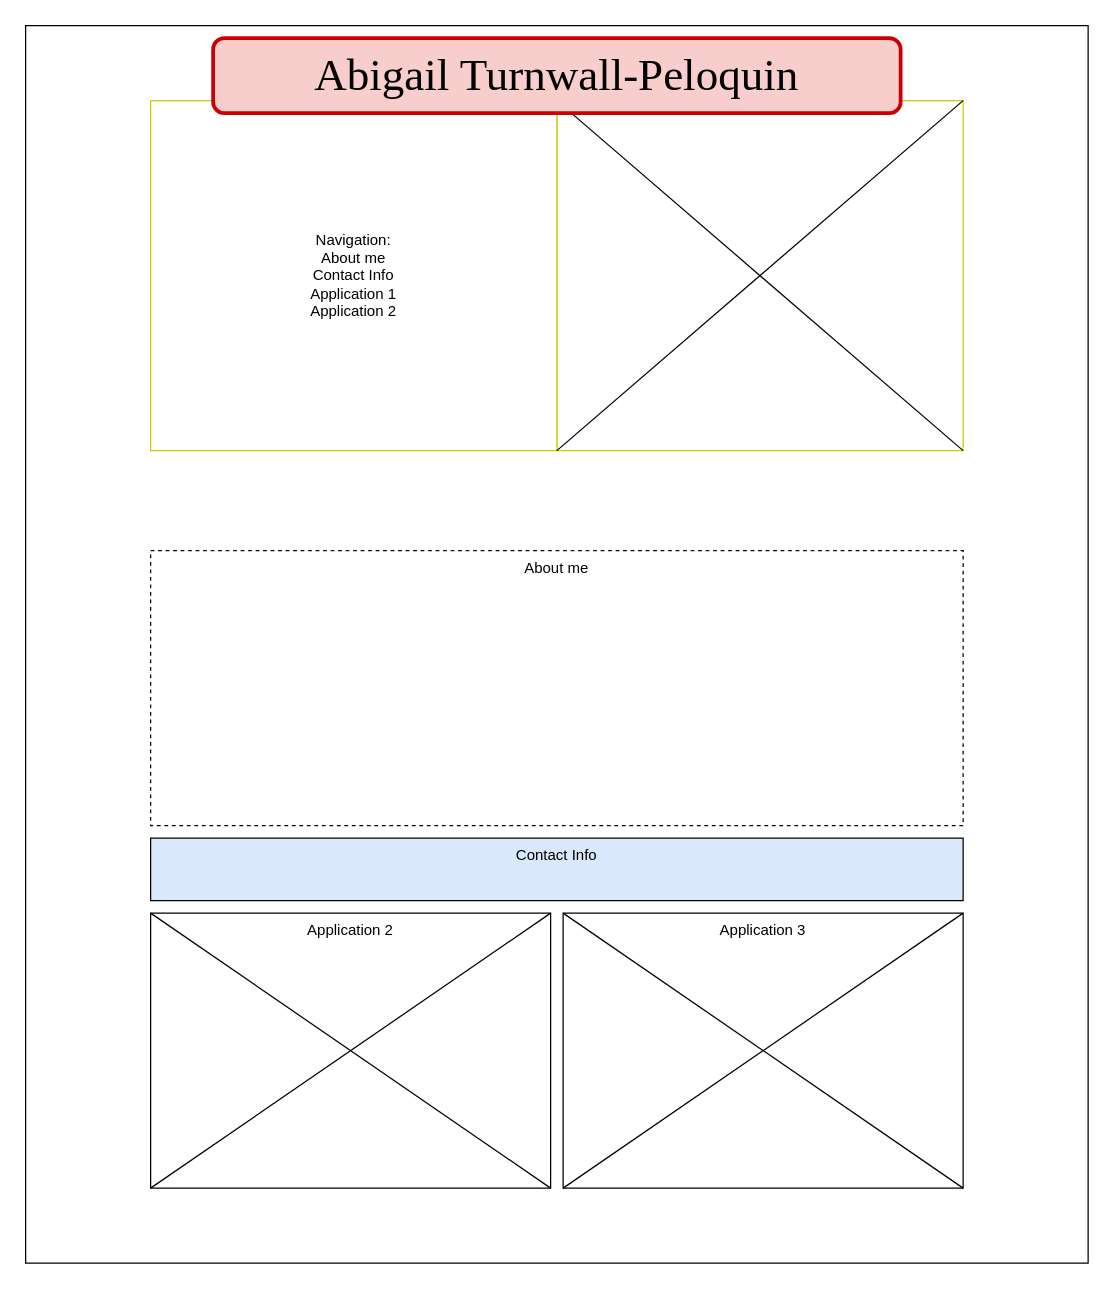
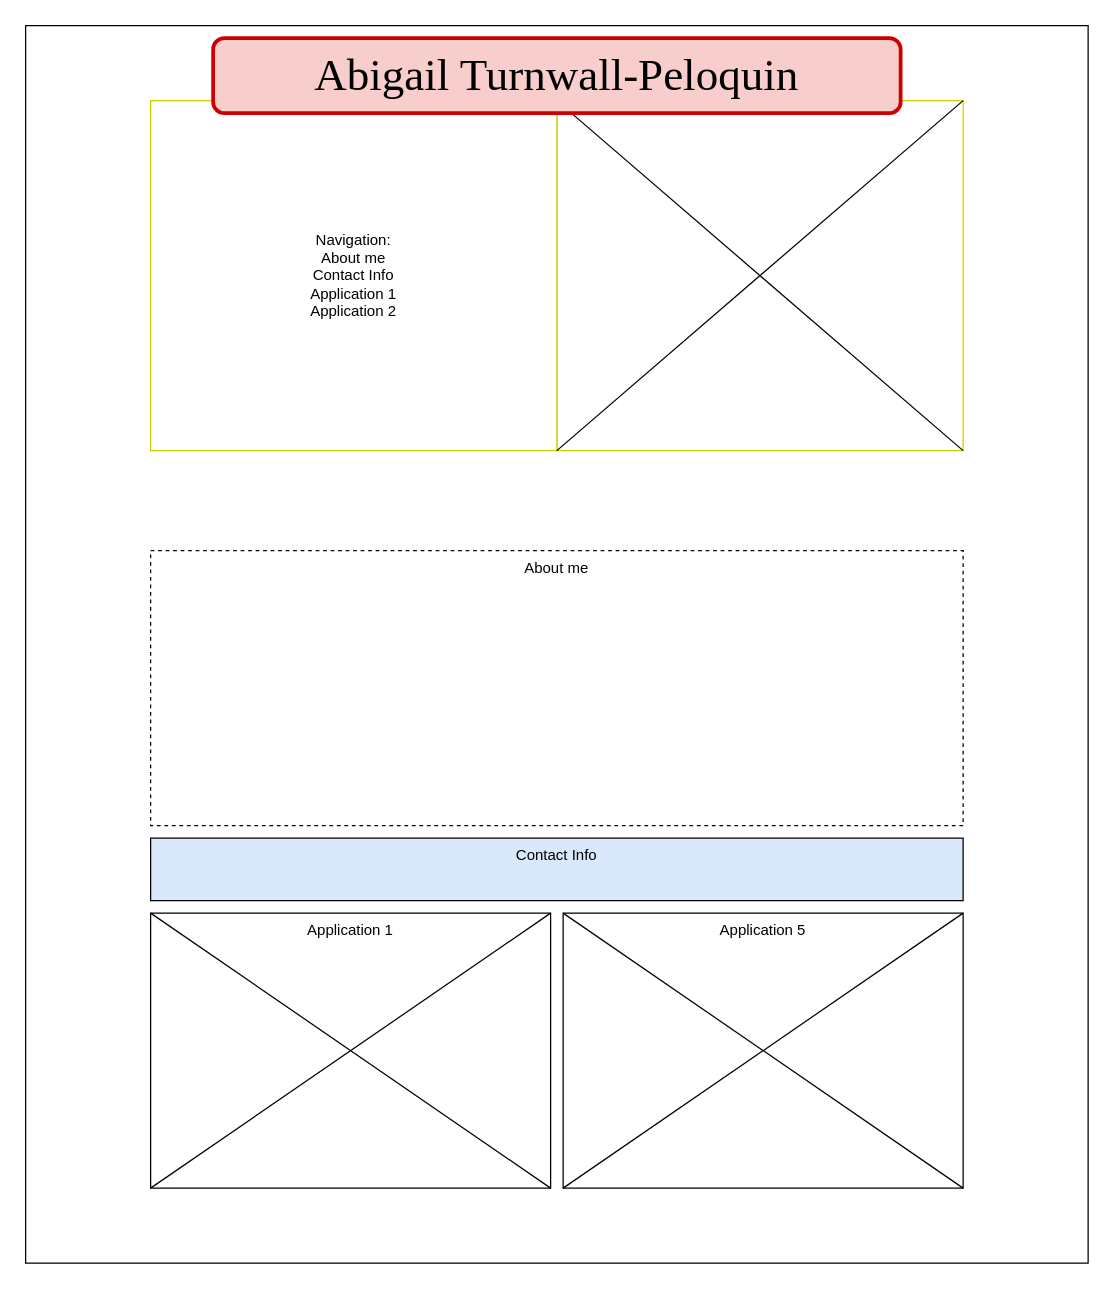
node "Application 2": label "Application 2" -> "Application 1"
node "Application 3": label "Application 3" -> "Application 5"
